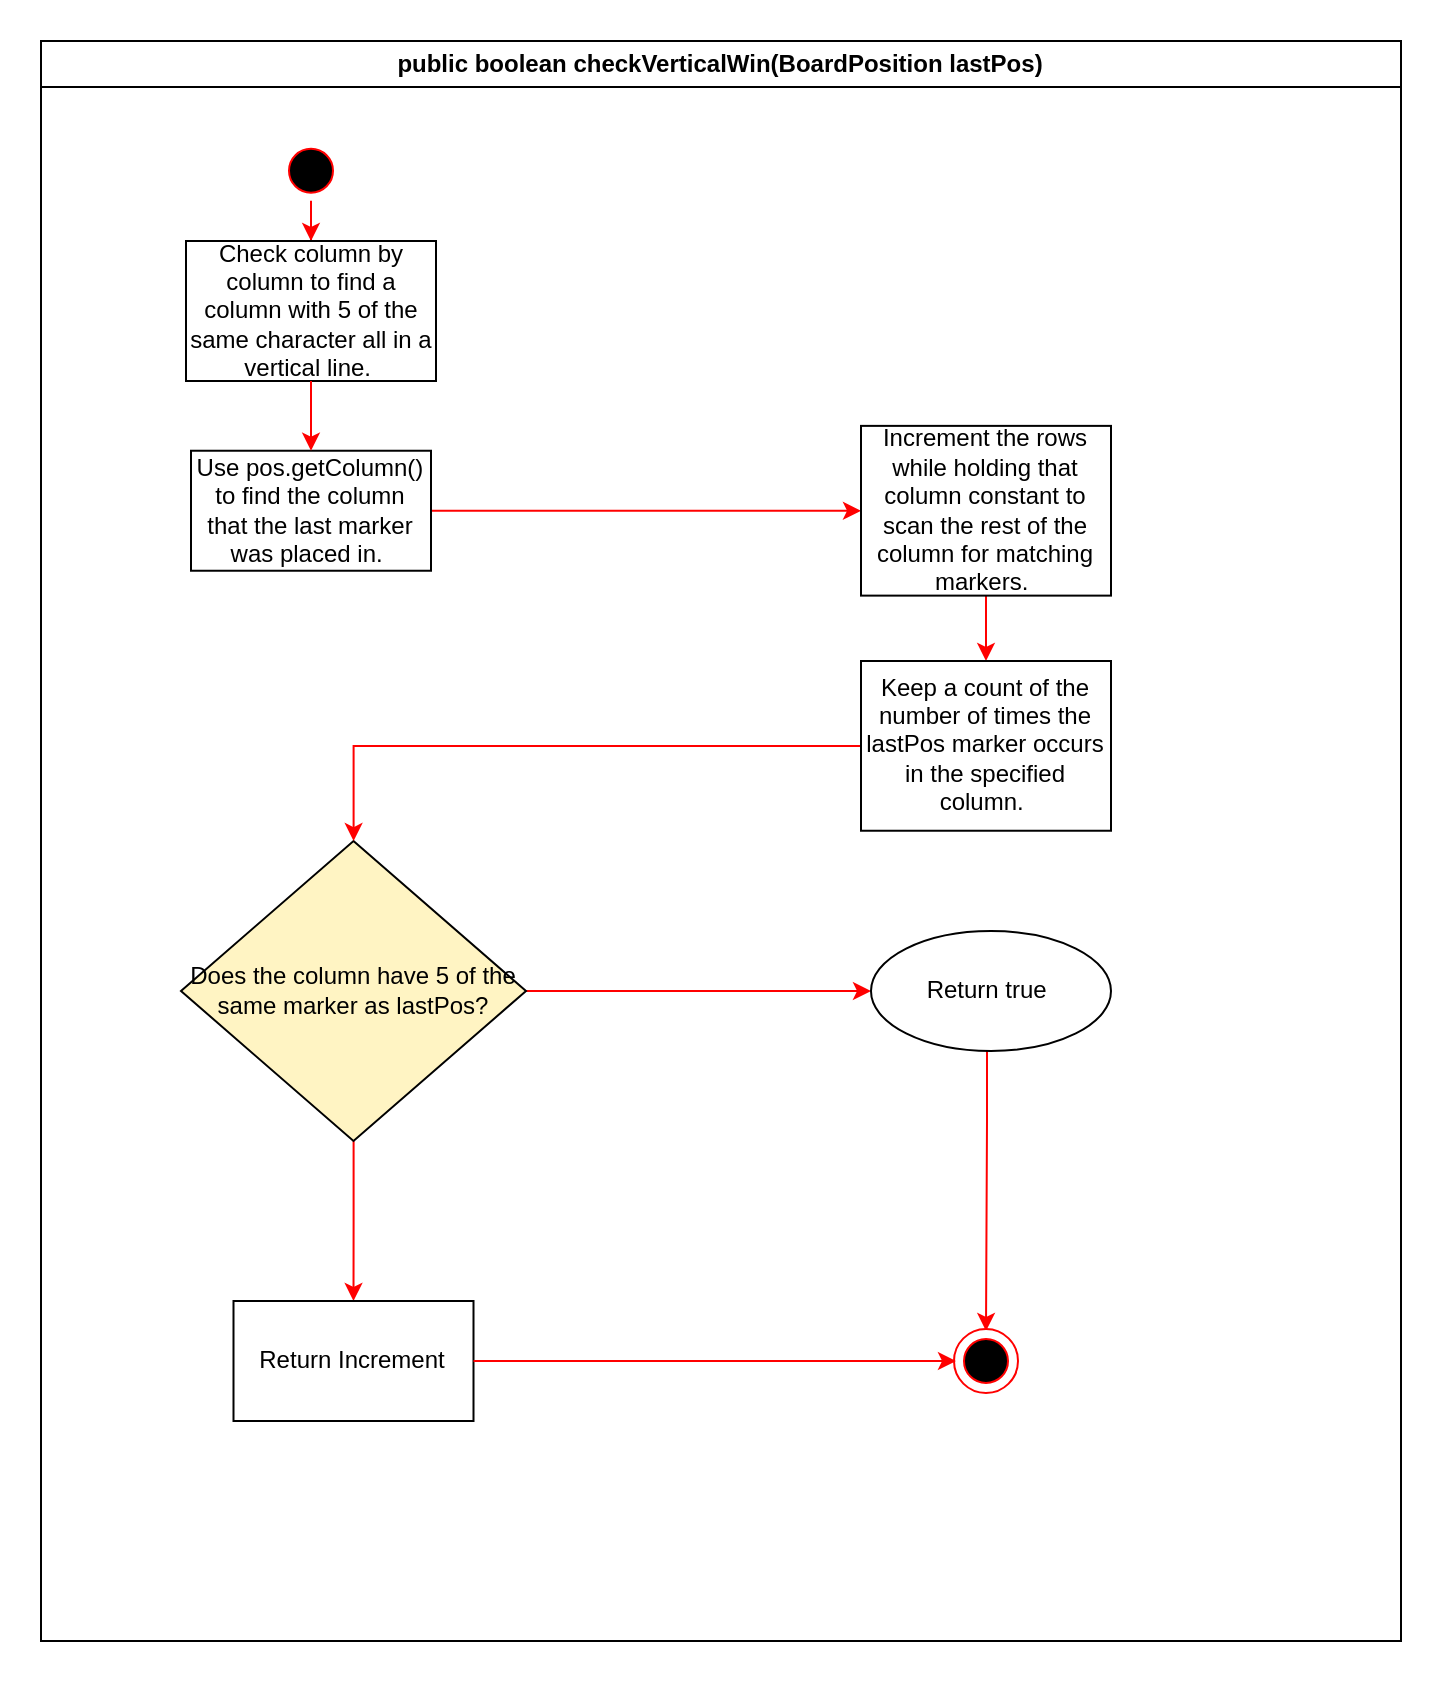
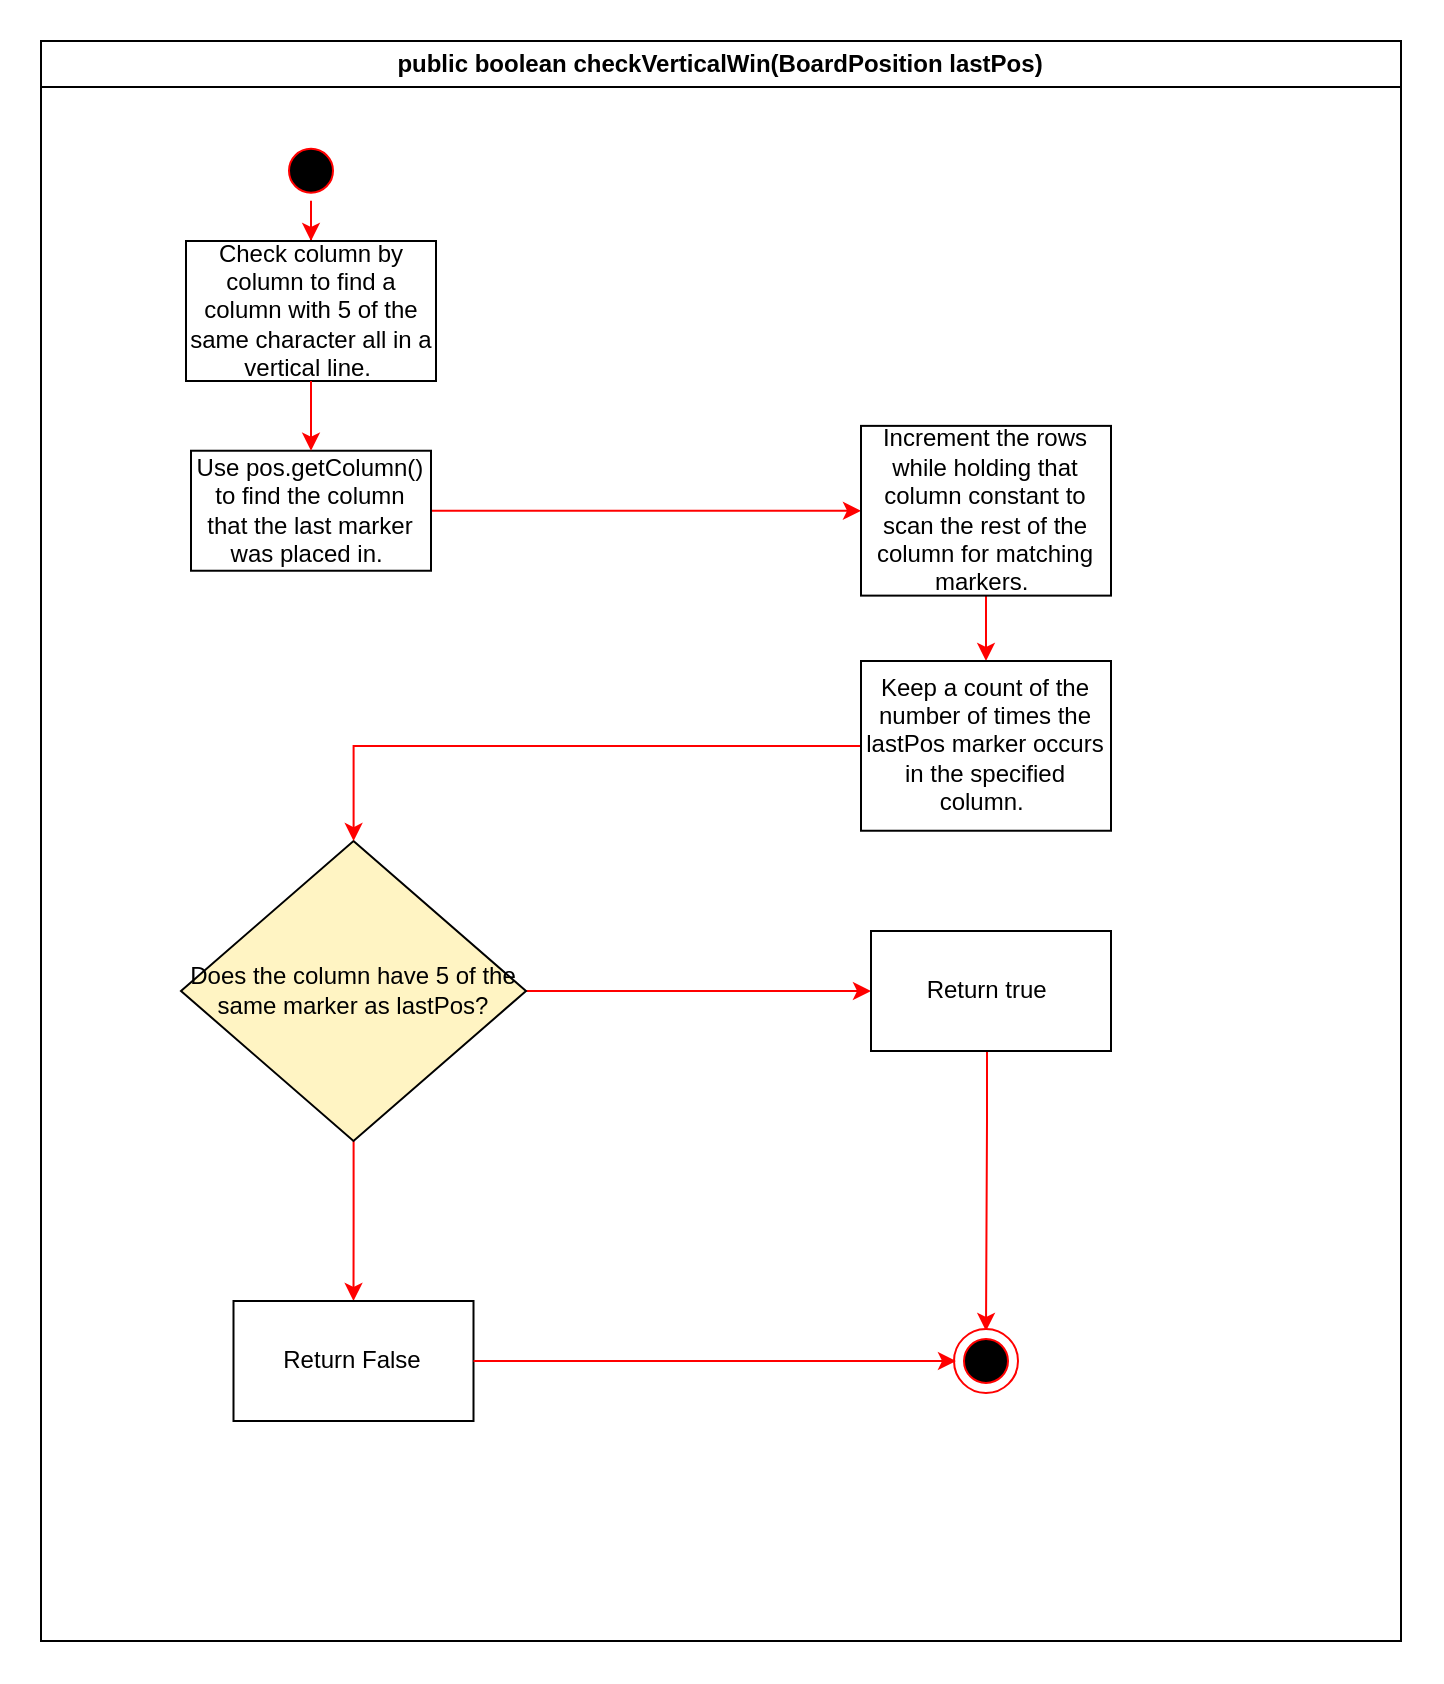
node "Return true": shape ellipse -> rectangle
node "Return Increment": label "Return Increment" -> "Return False"
